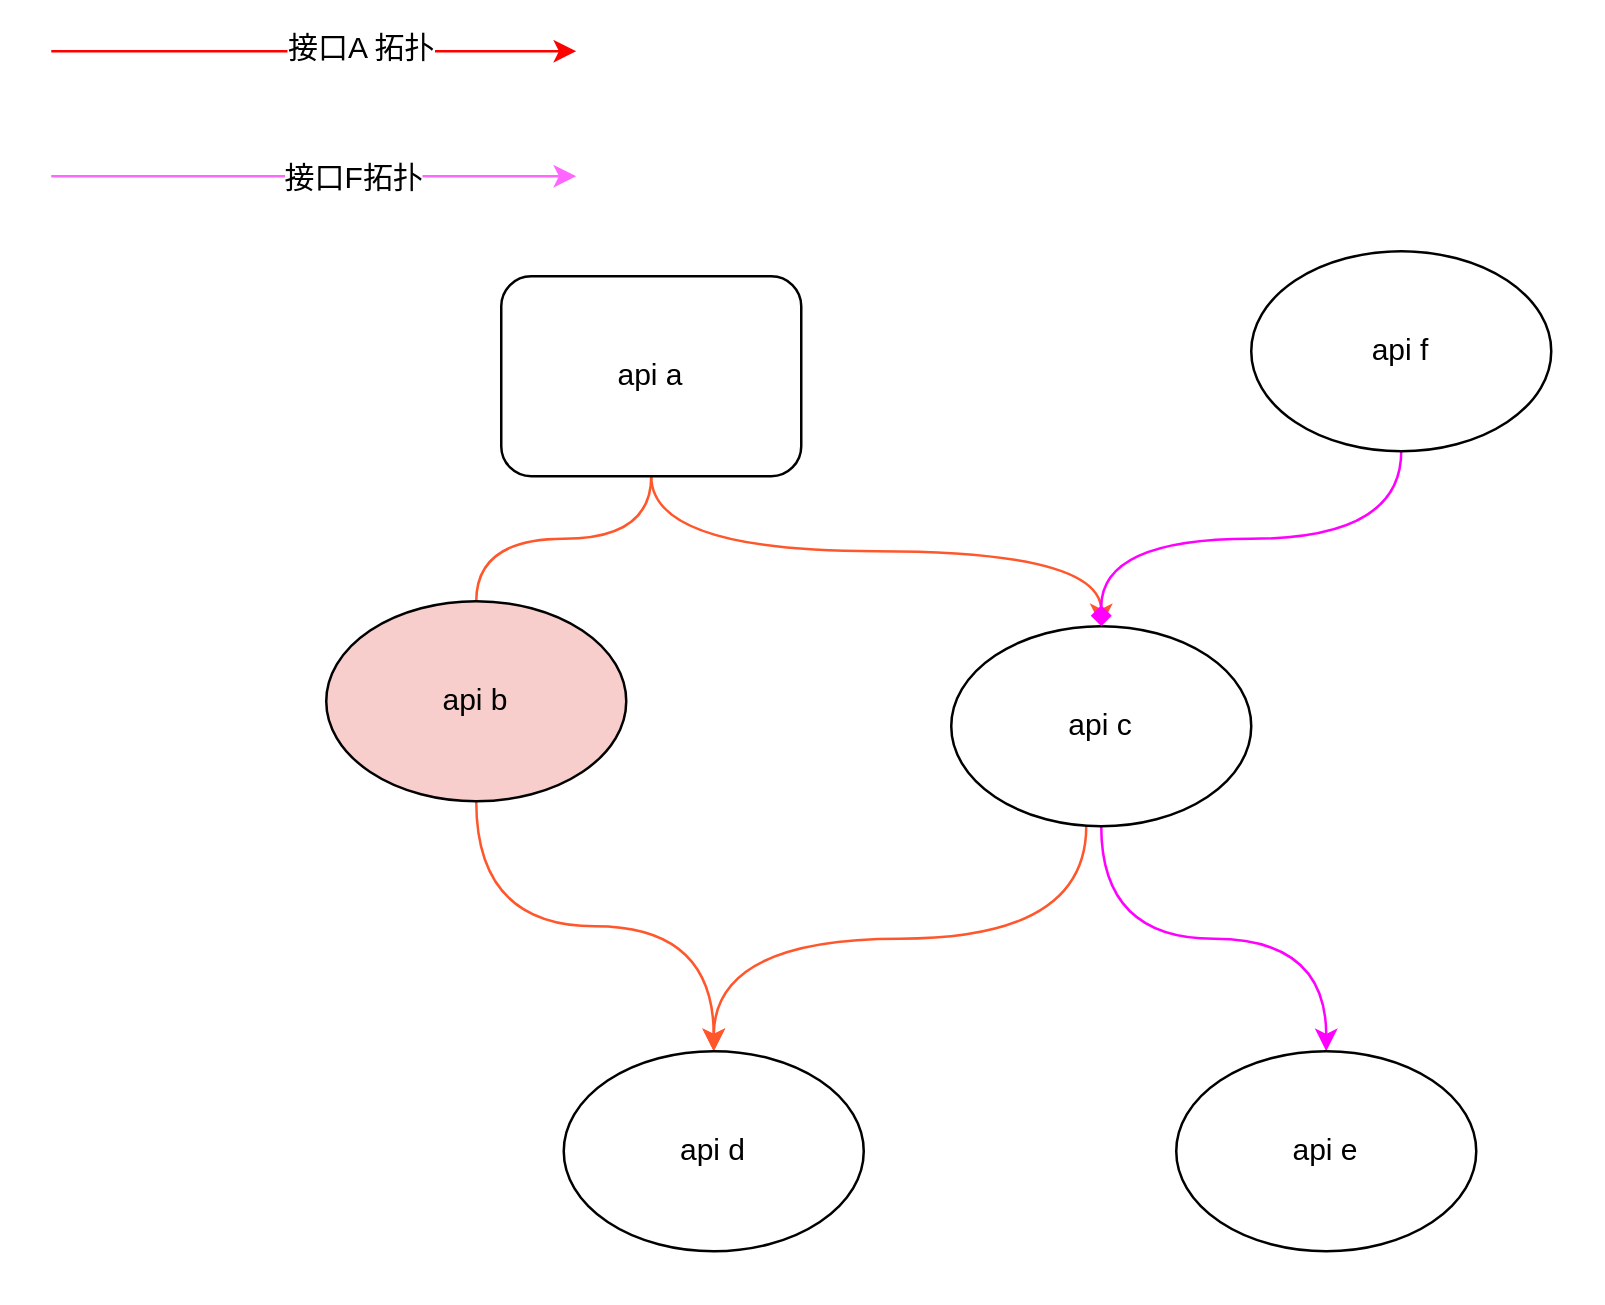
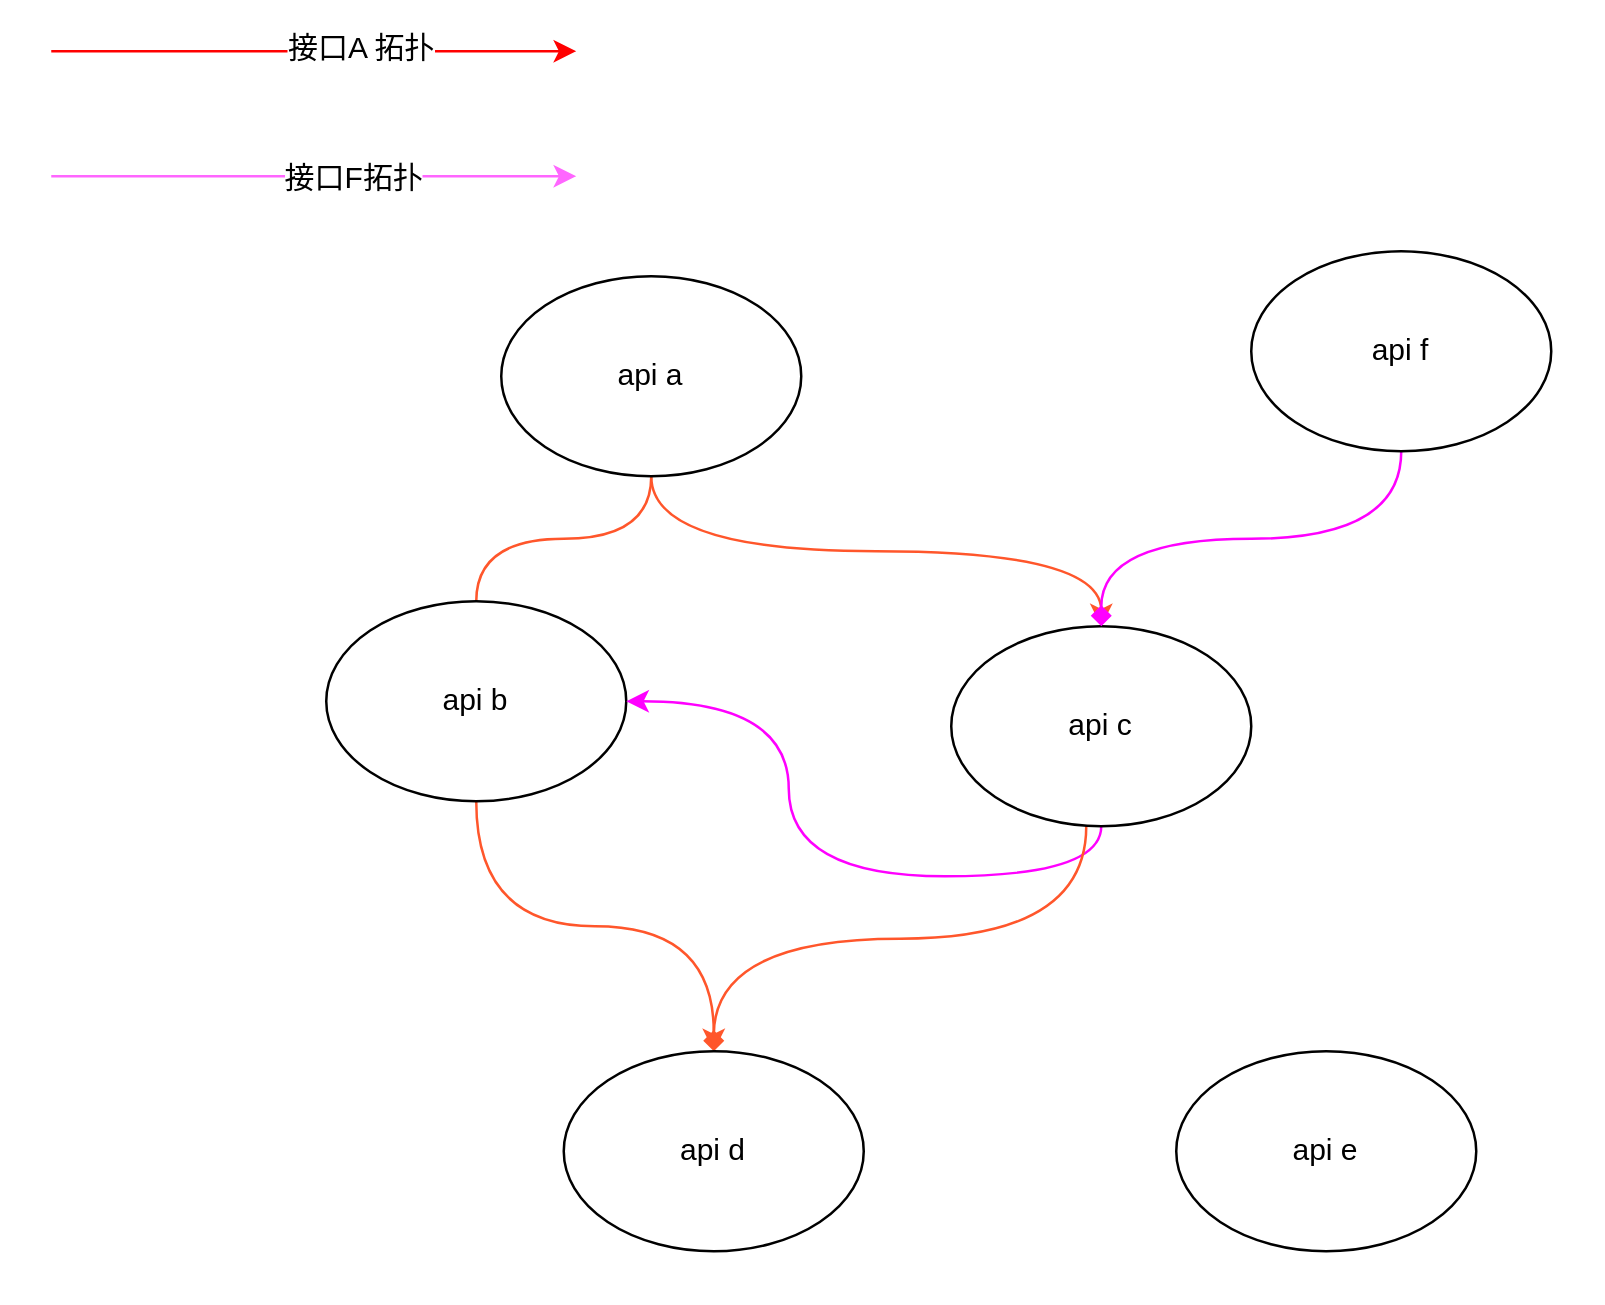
node "api a": shape rounded rectangle -> ellipse
node "api b": fillcolor #f8cecc -> #ffffff
edge "api c" -> "api e": now "api c" -> "api b"
edge "api b" -> "api d": arrowhead classic -> diamond
